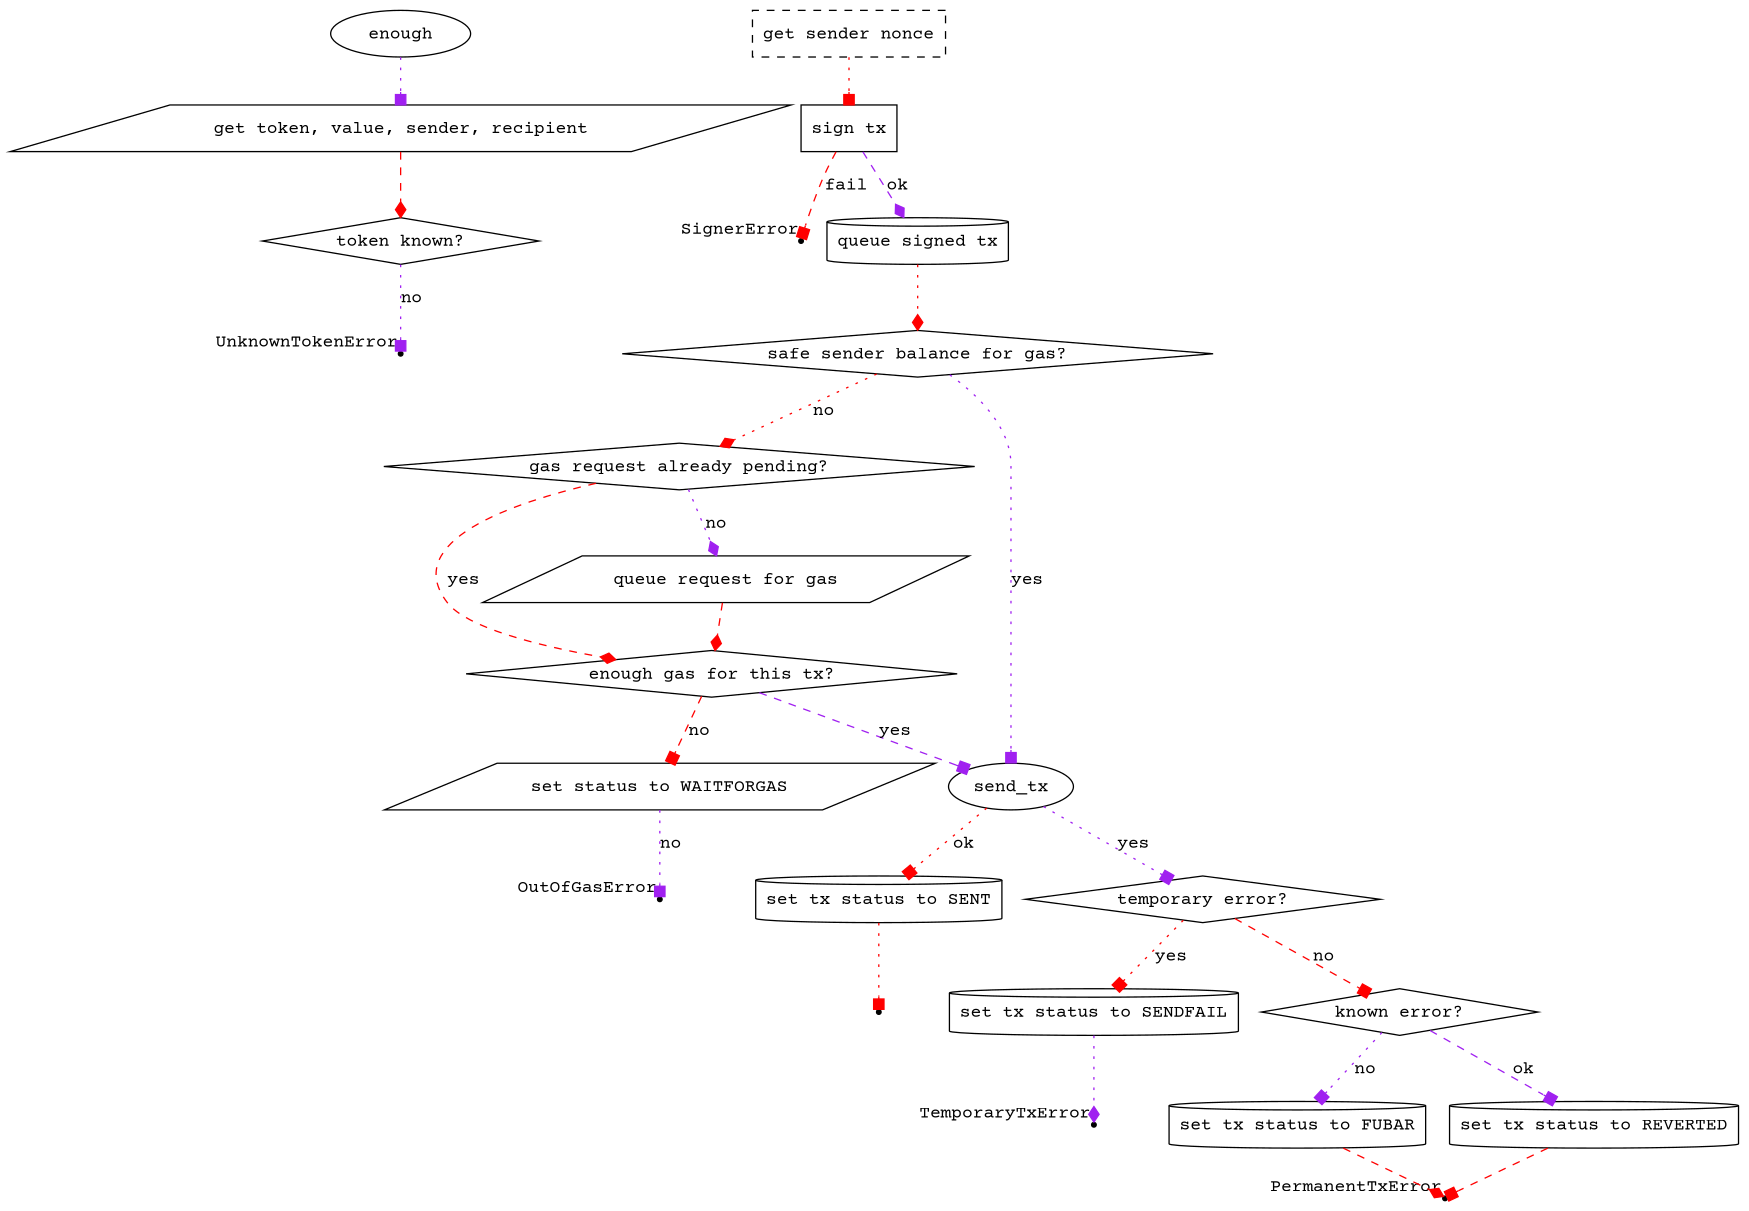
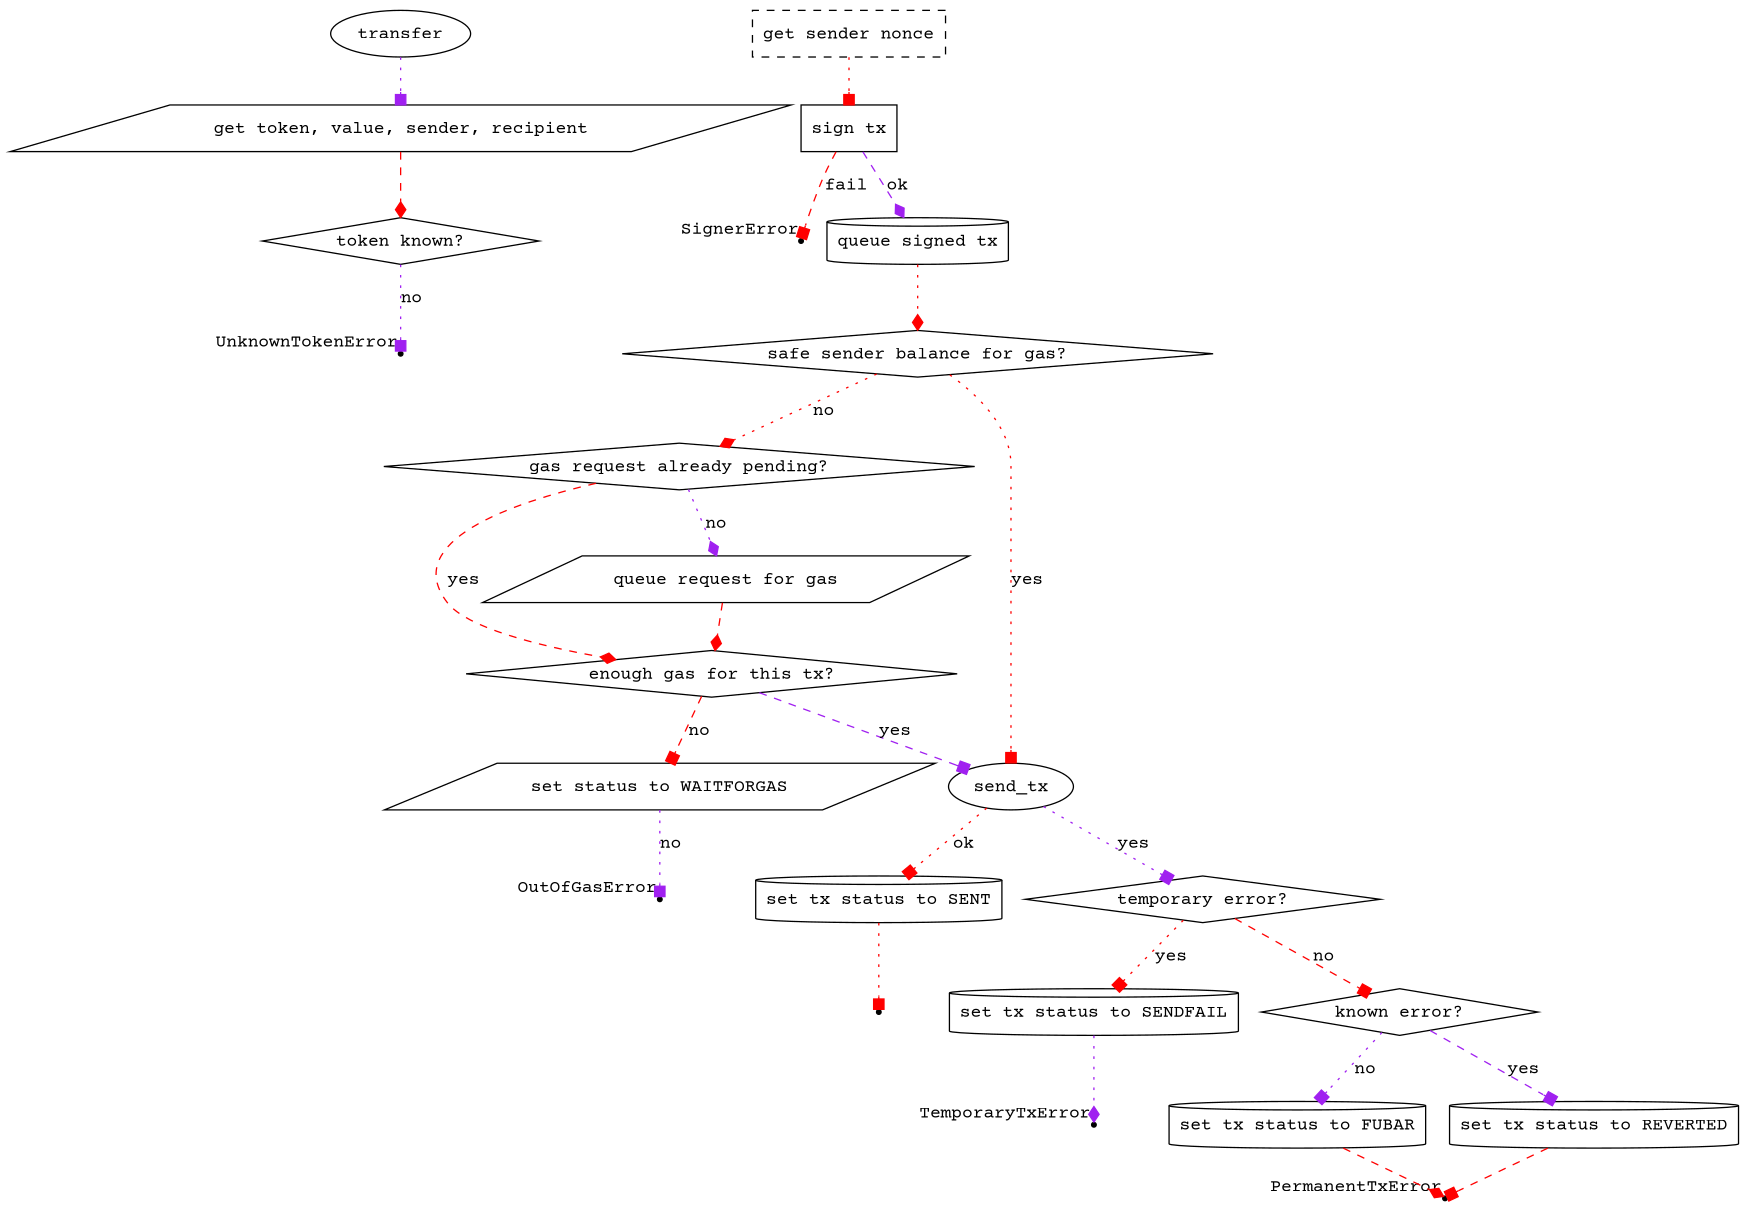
node "enough": label "enough" -> "transfer"
edge "safe sender balance for gas?" -> "send_tx": color purple -> red
edge "known error?" -> "set tx status to REVERTED": label "ok" -> "yes"
